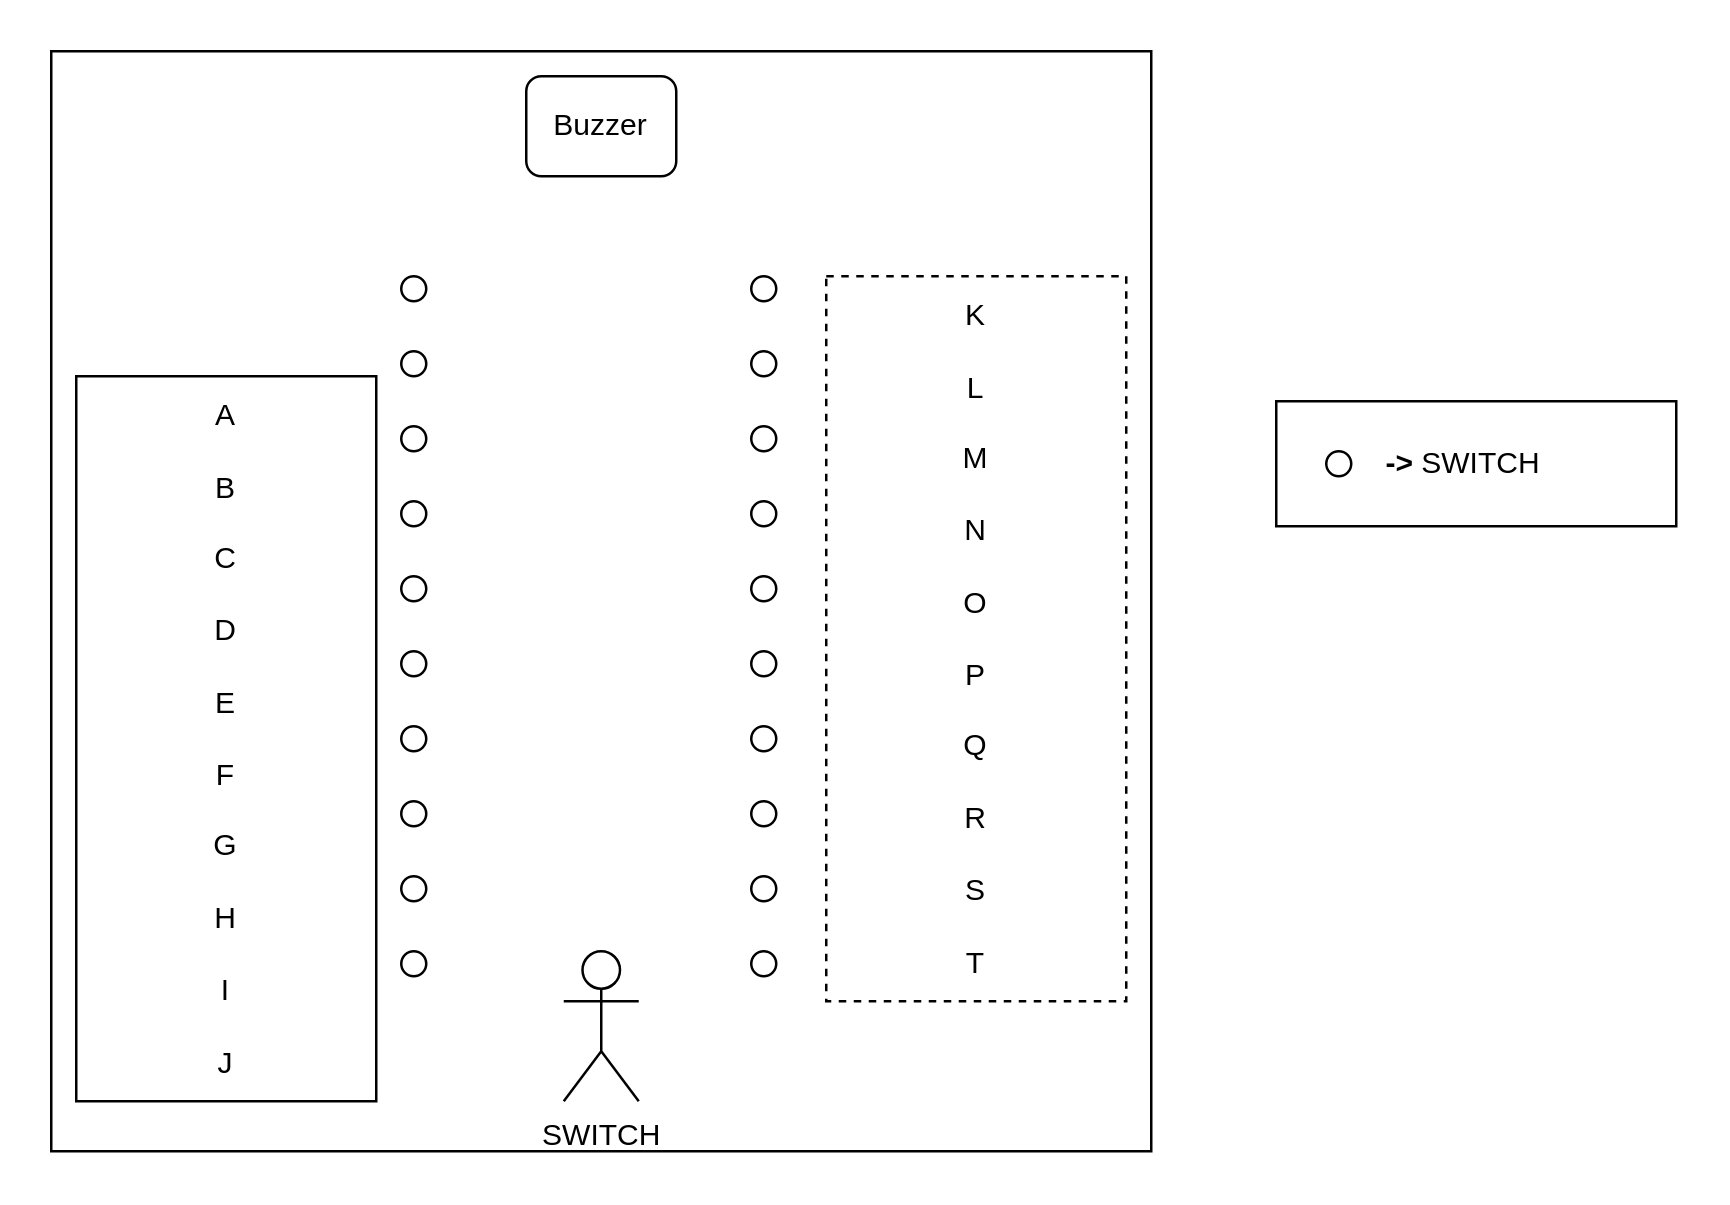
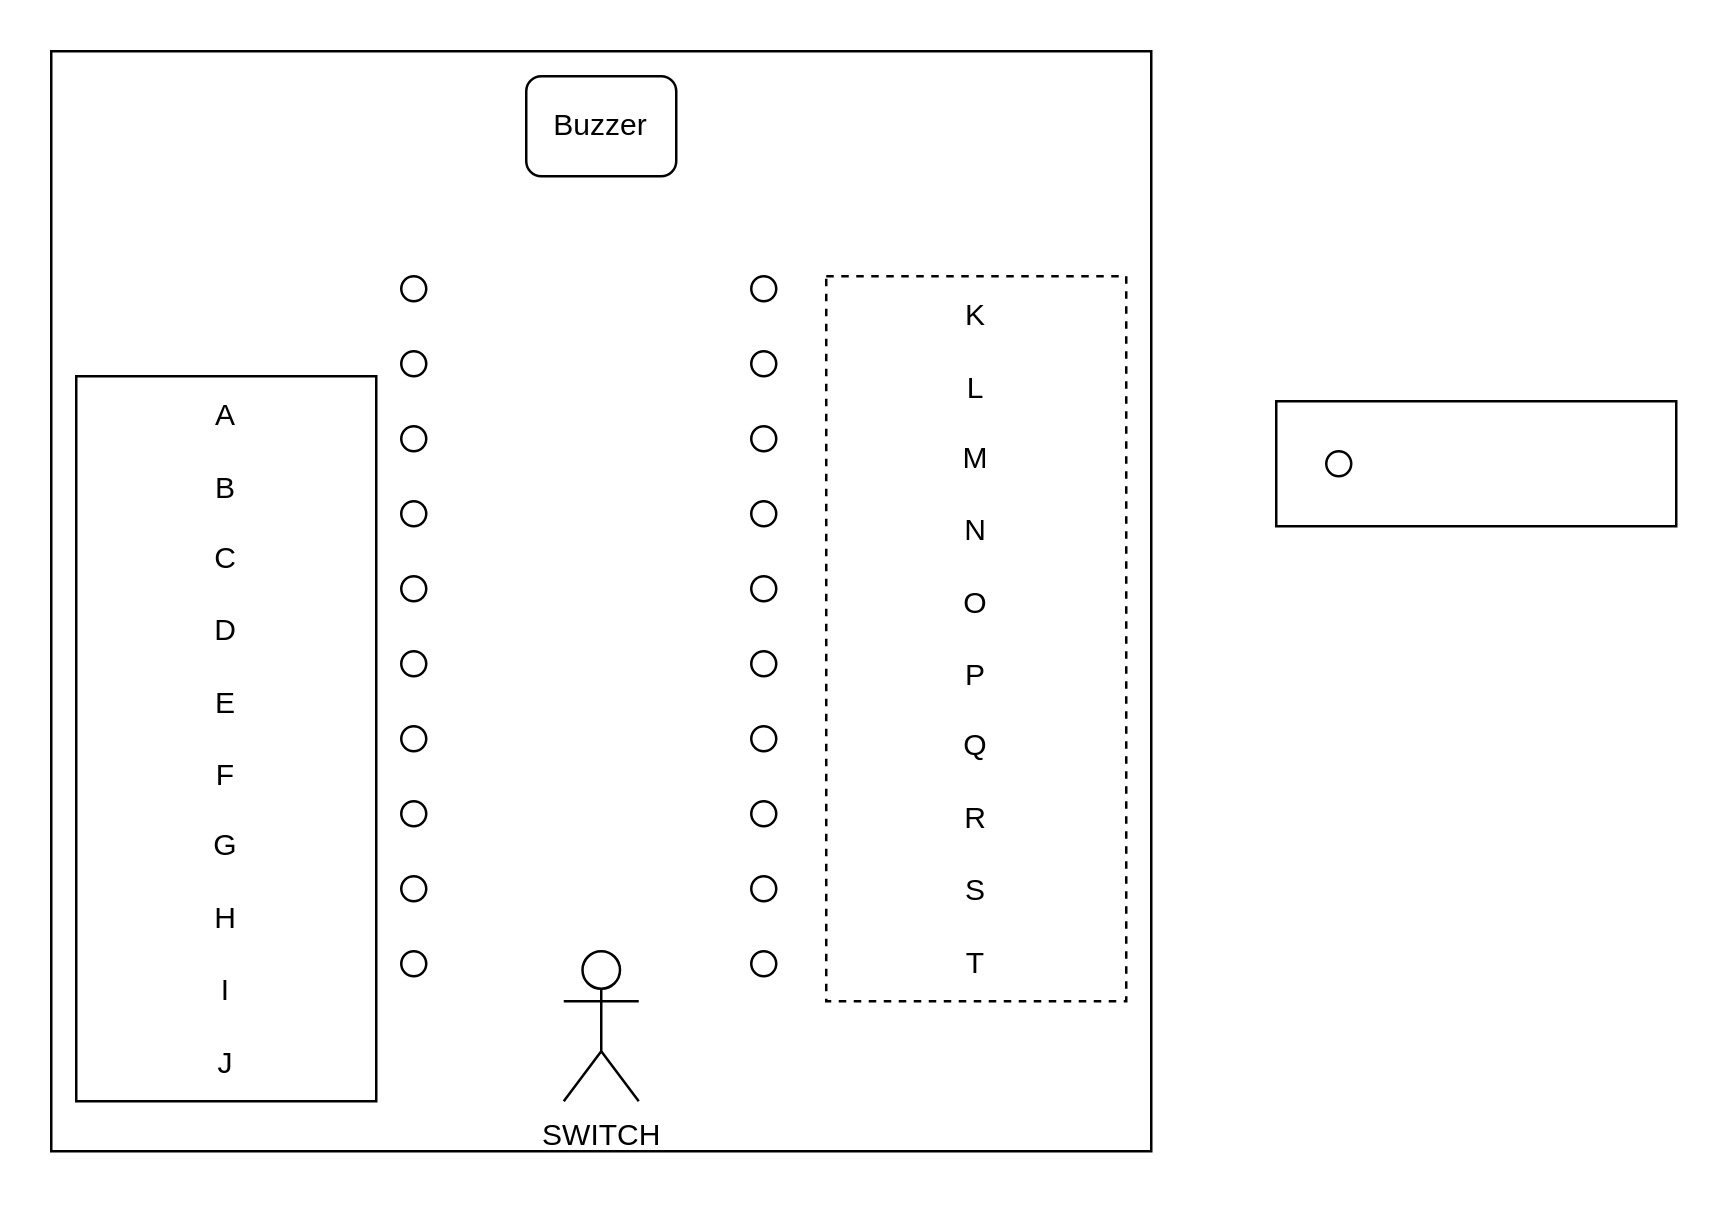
node "-> SWITCH": removed
